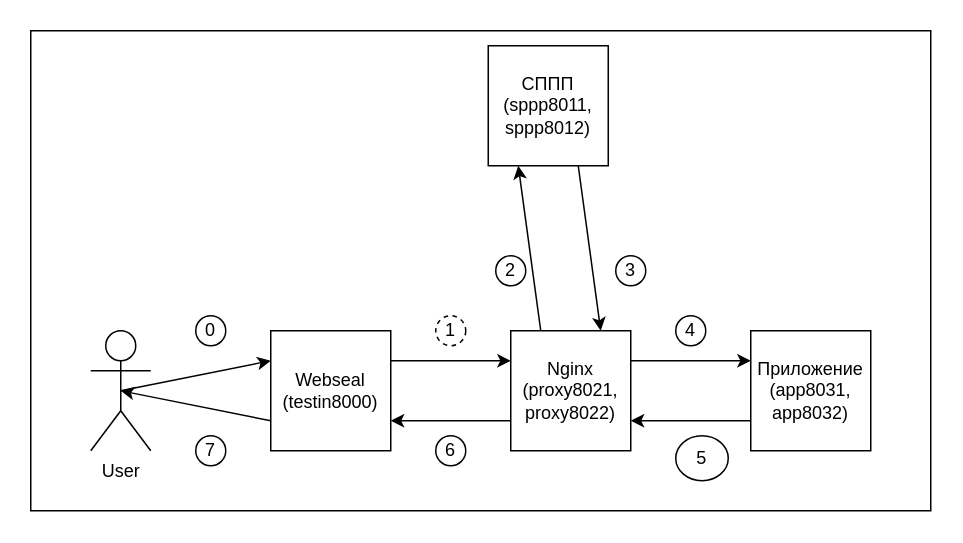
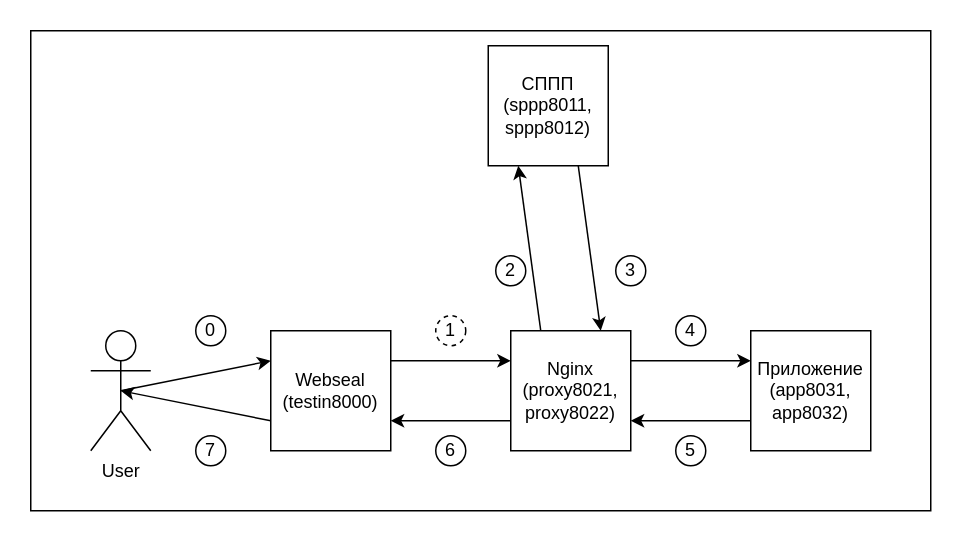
node "5": size 53x45 -> 30x30
